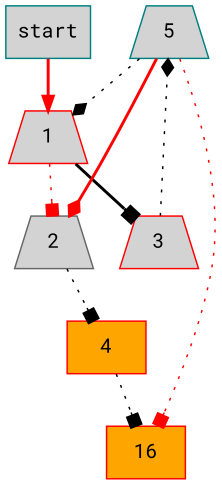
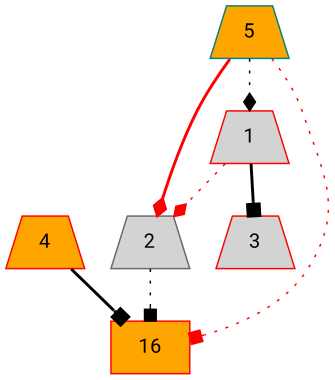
node "start": removed
node "5": fillcolor lightgrey -> orange
edge "3" -> "5": removed
edge "1" -> "2": arrowhead box -> diamond
edge "2" -> "4": now "2" -> "16"
node "4": shape box -> trapezium
edge "4" -> "16": style dotted -> bold
